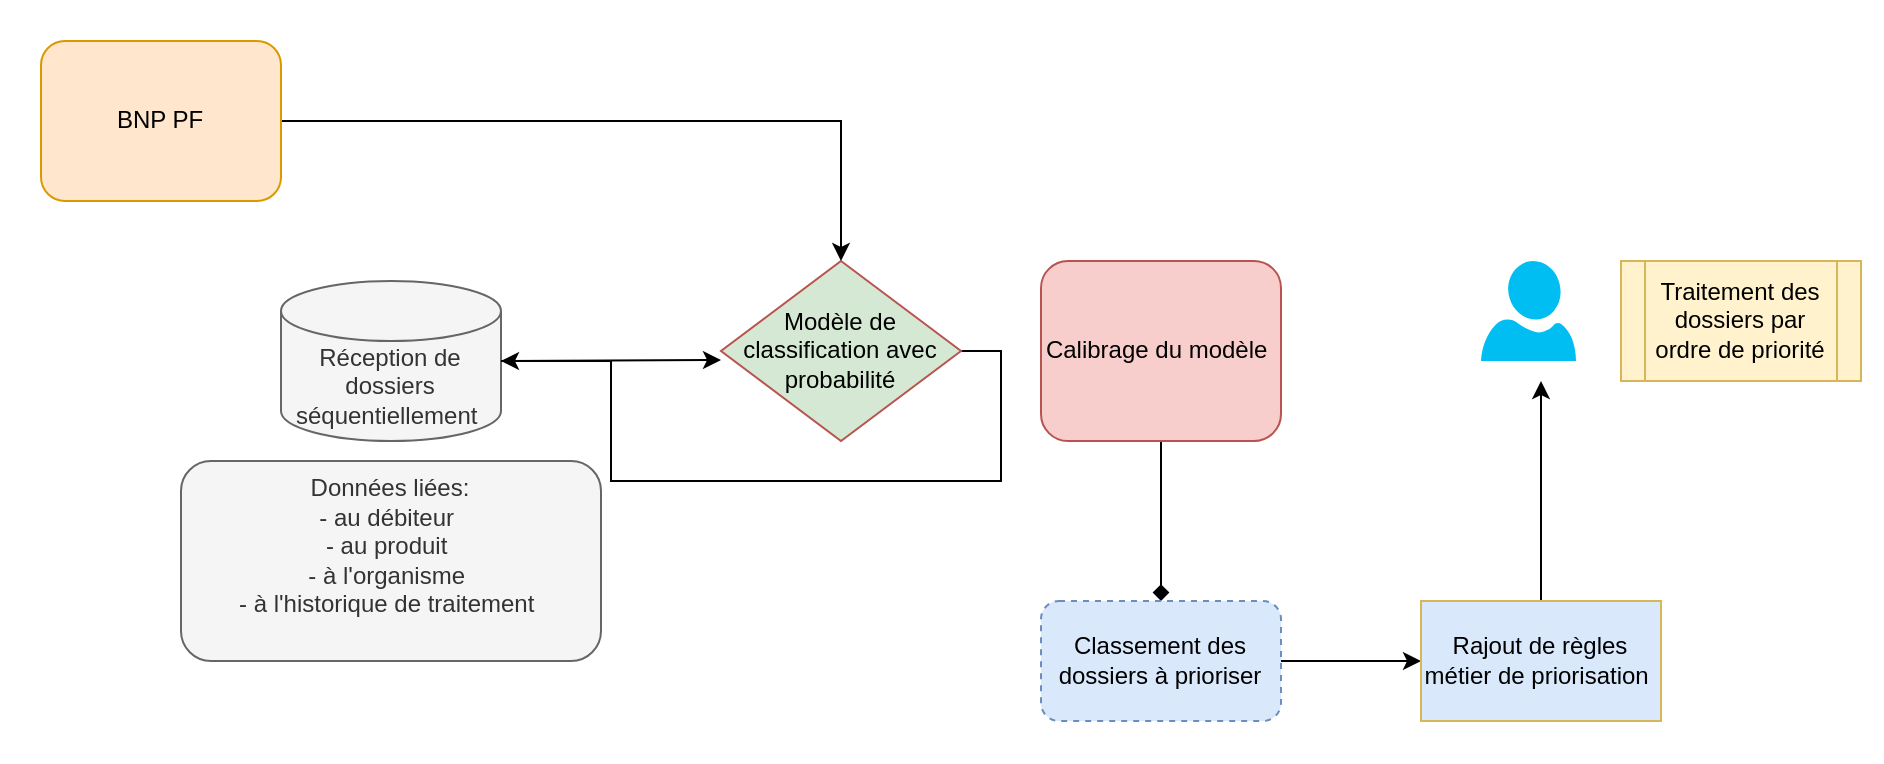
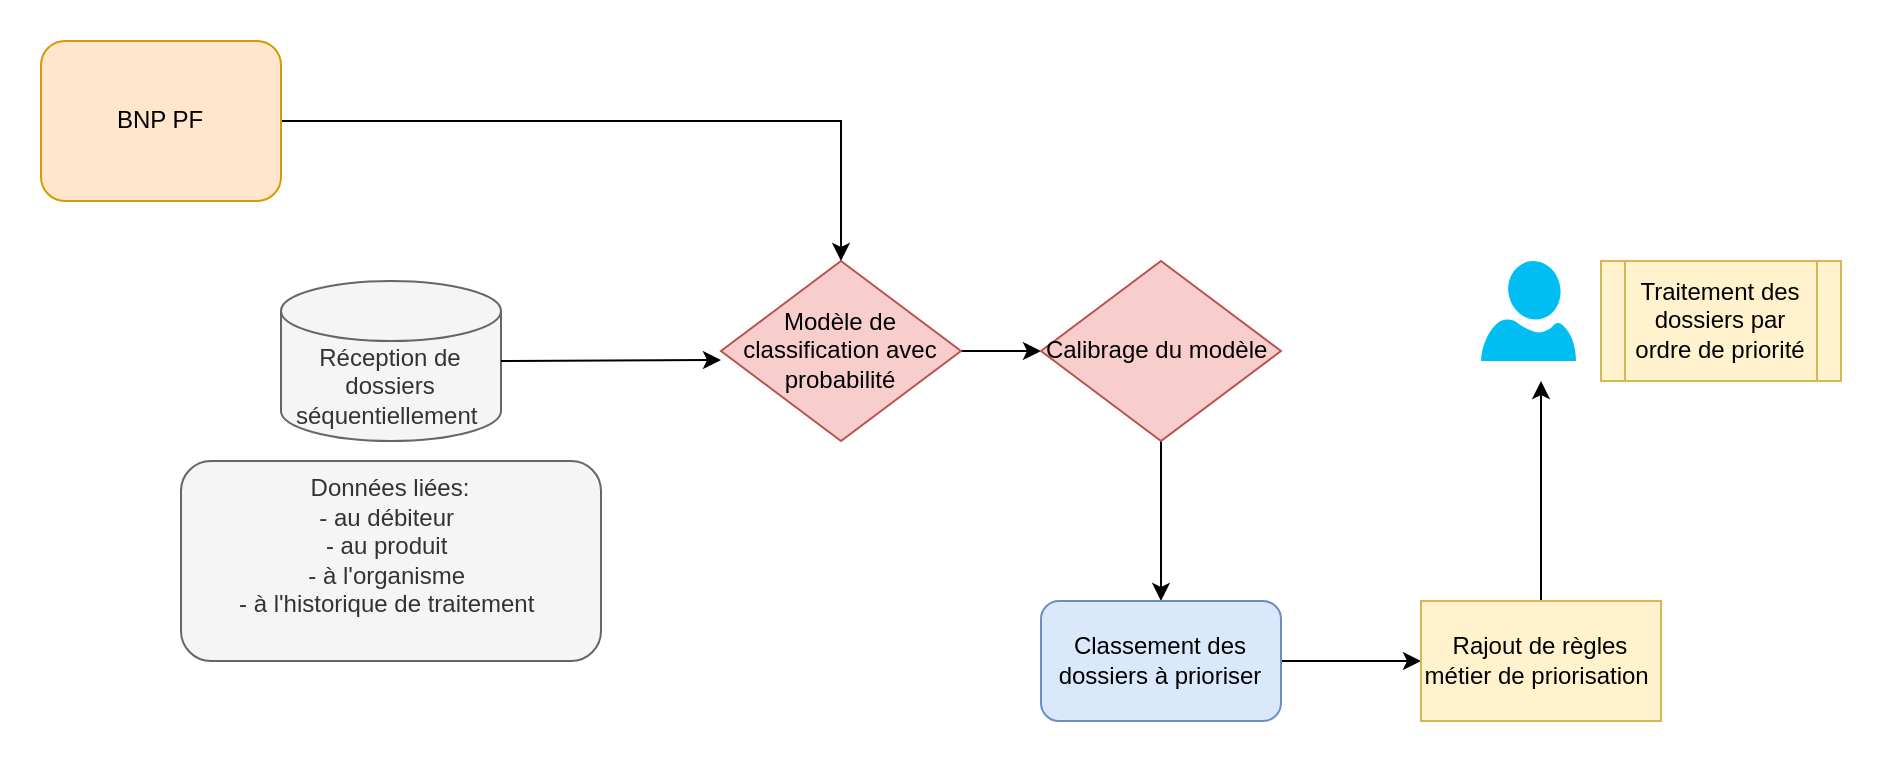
node "Traitement des dossiers par ordre de priorité": moved (1741, 321) -> (1721, 321)
node "Modèle de classification avec probabilité": fillcolor #d5e8d4 -> #f8cecc
node "Calibrage du modèle": shape rounded rectangle -> diamond
edge "Modèle de classification avec probabilité" -> "Réception de dossiers séquentiellement": now "Modèle de classification avec probabilité" -> "Calibrage du modèle"
edge "Calibrage du modèle" -> "Classement des dossiers à prioriser": arrowhead diamond -> classic
node "Classement des dossiers à prioriser": style dashed -> solid
node "Rajout de règles métier de priorisation": fillcolor #dae8fc -> #fff2cc
